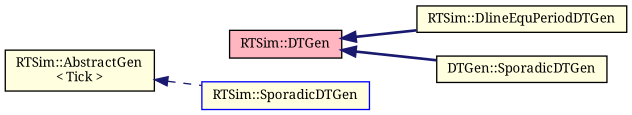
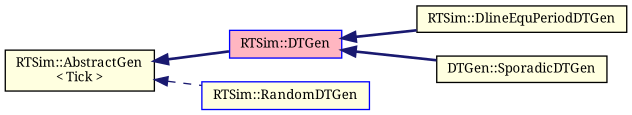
node "RTSim::DTGen": color black -> blue
edge "RTSim::DTGen" -> "RTSim::AbstractGen < Tick >": added
node "RTSim::SporadicDTGen": label "RTSim::SporadicDTGen" -> "RTSim::RandomDTGen"
